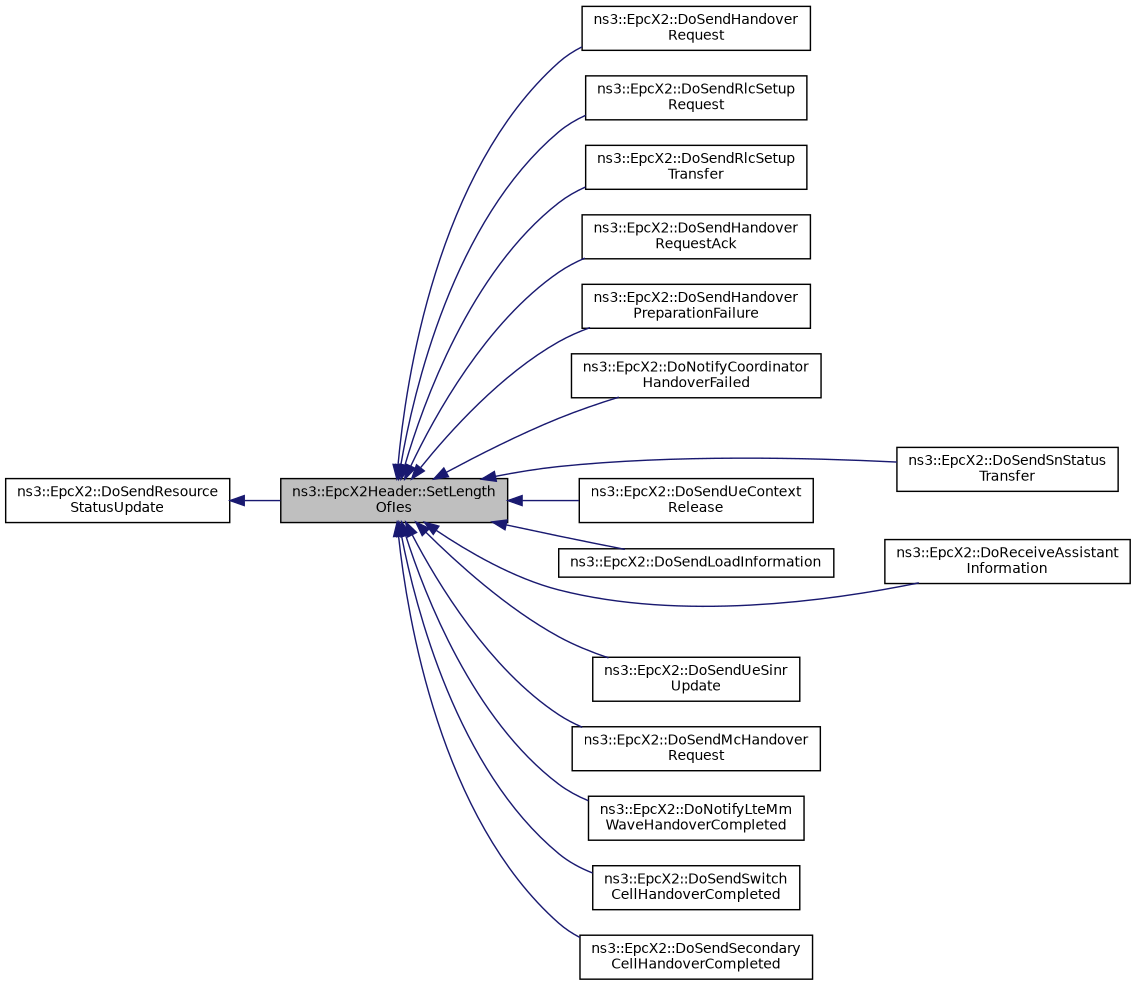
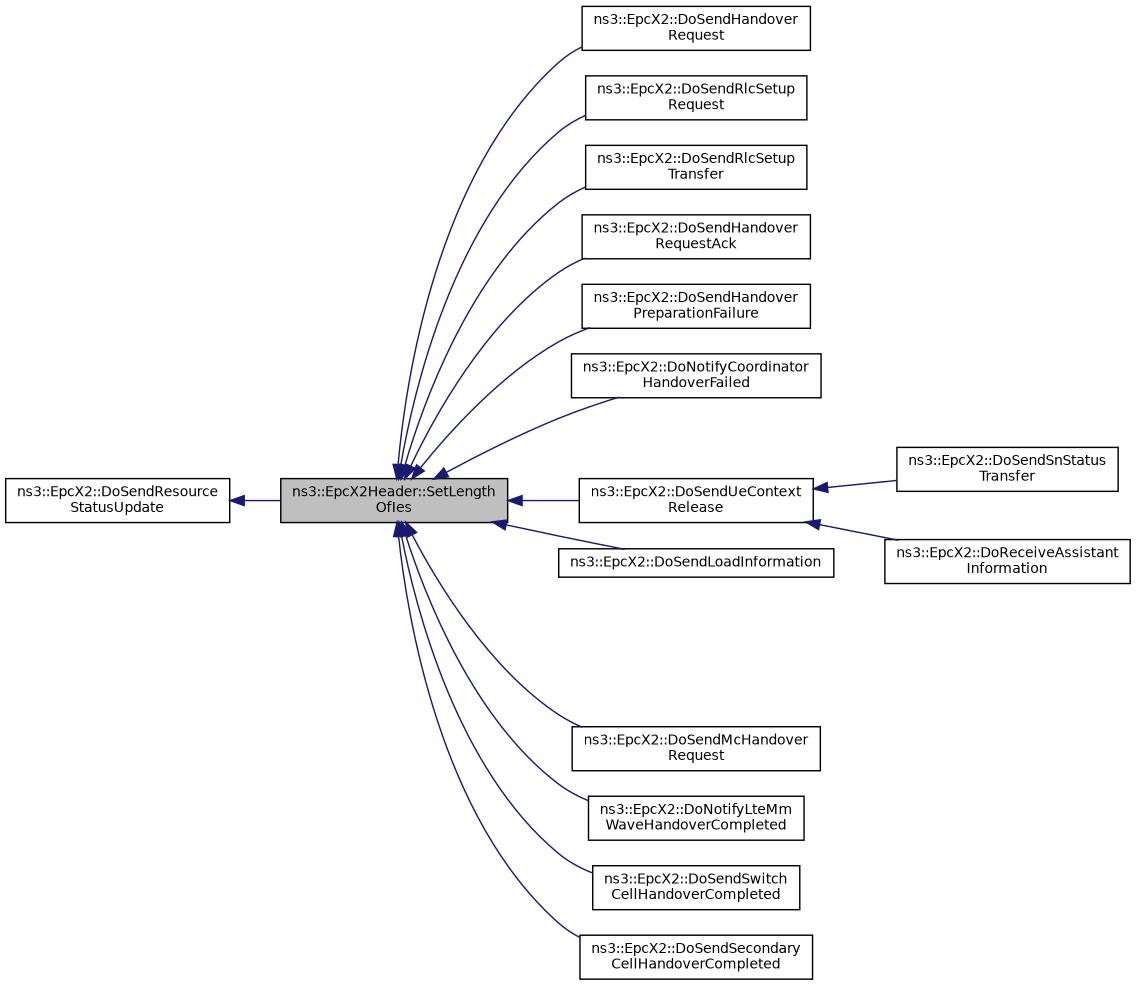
edge "ns3::EpcX2::DoSendSnStatus Transfer" -> "ns3::EpcX2Header::SetLength OfIes": now "ns3::EpcX2::DoSendSnStatus Transfer" -> "ns3::EpcX2::DoSendUeContext Release"
edge "ns3::EpcX2::DoReceiveAssistant Information" -> "ns3::EpcX2Header::SetLength OfIes": now "ns3::EpcX2::DoReceiveAssistant Information" -> "ns3::EpcX2::DoSendUeContext Release"
node "ns3::EpcX2::DoSendUeSinr Update": removed
